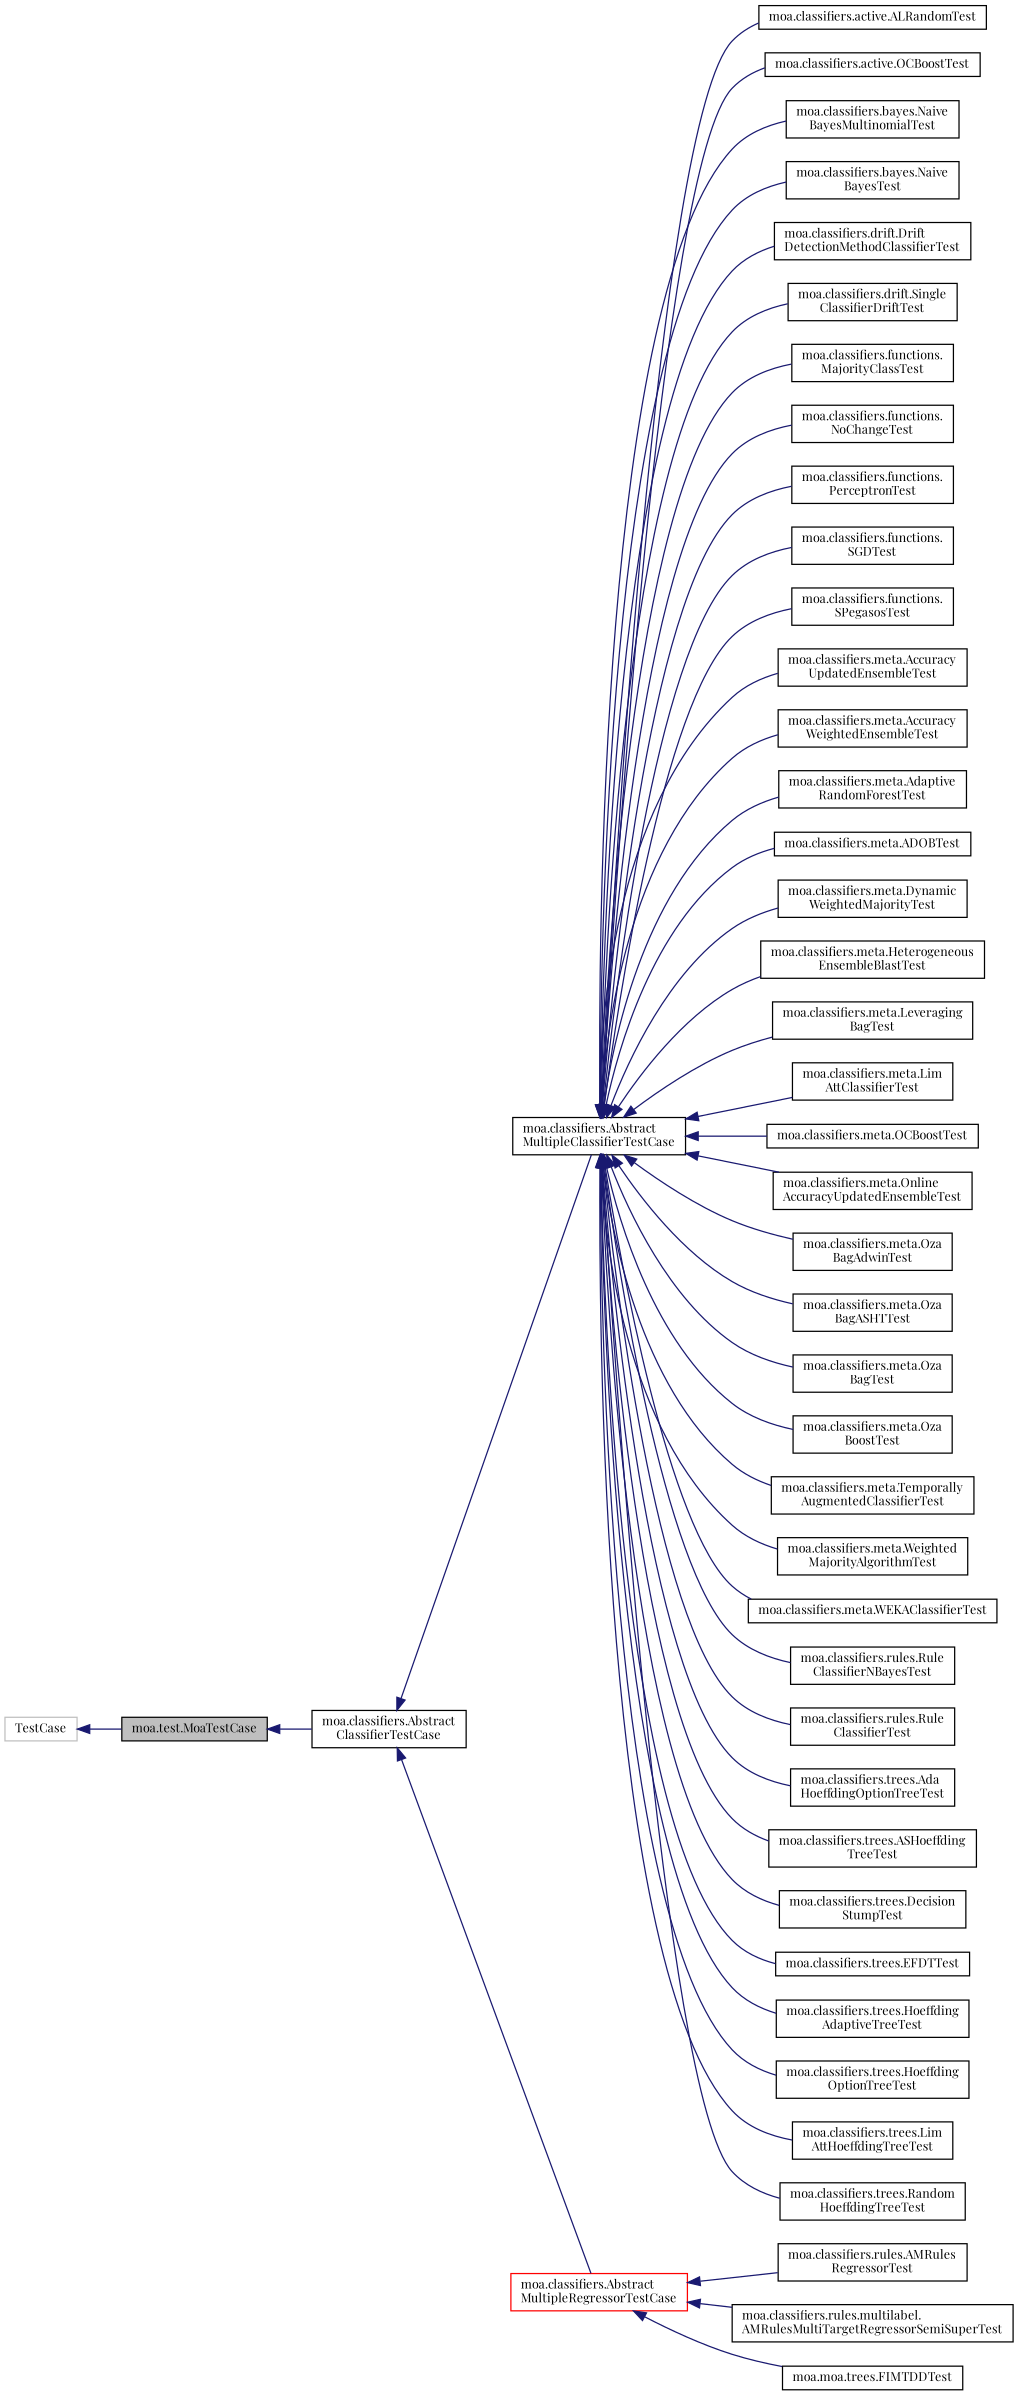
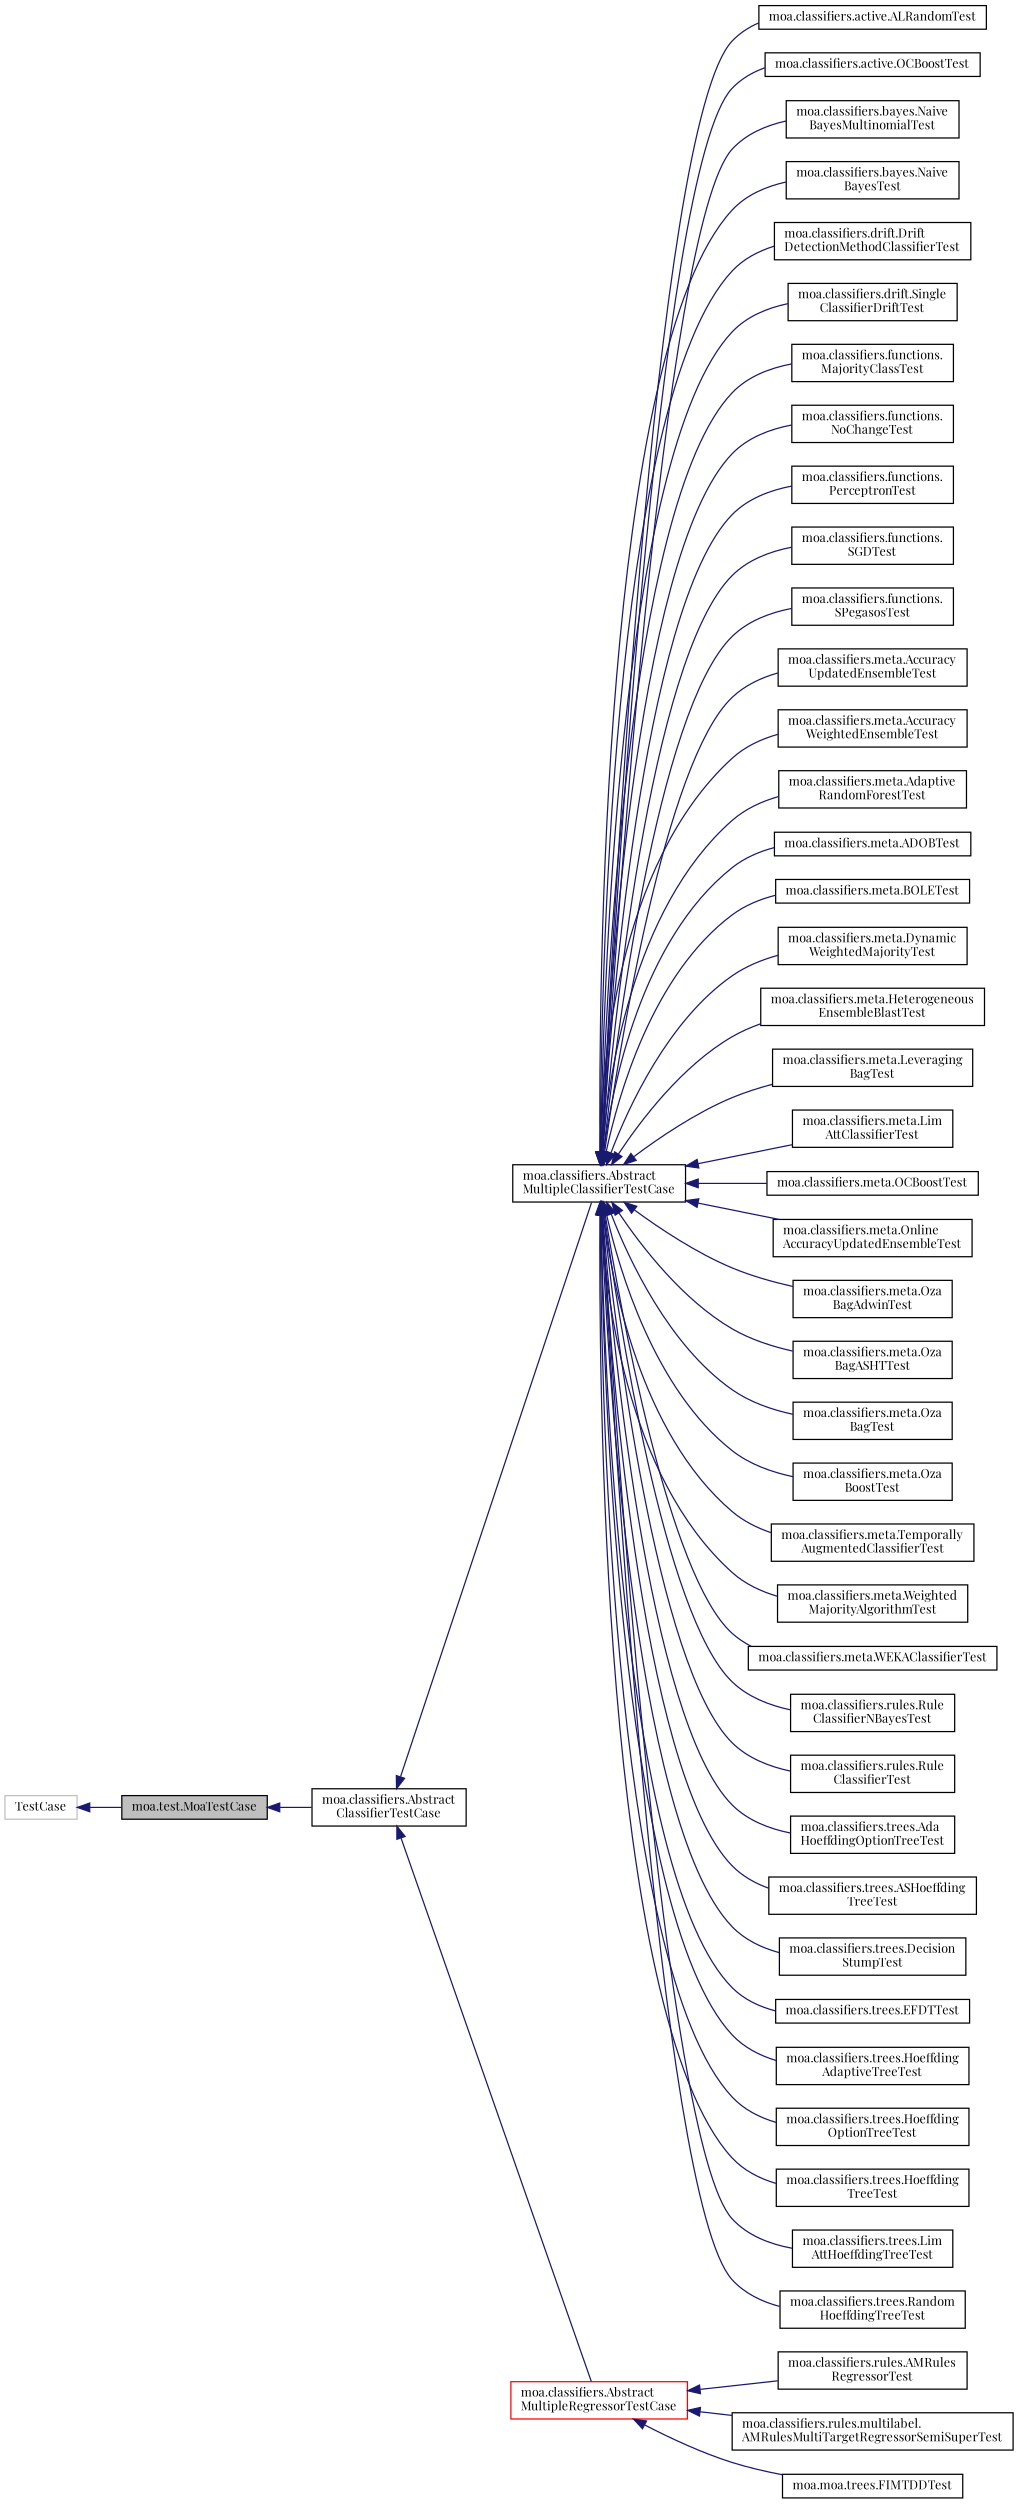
node "moa.classifiers.meta.BOLETest": added
node "moa.classifiers.trees.Hoeffding TreeTest": added
